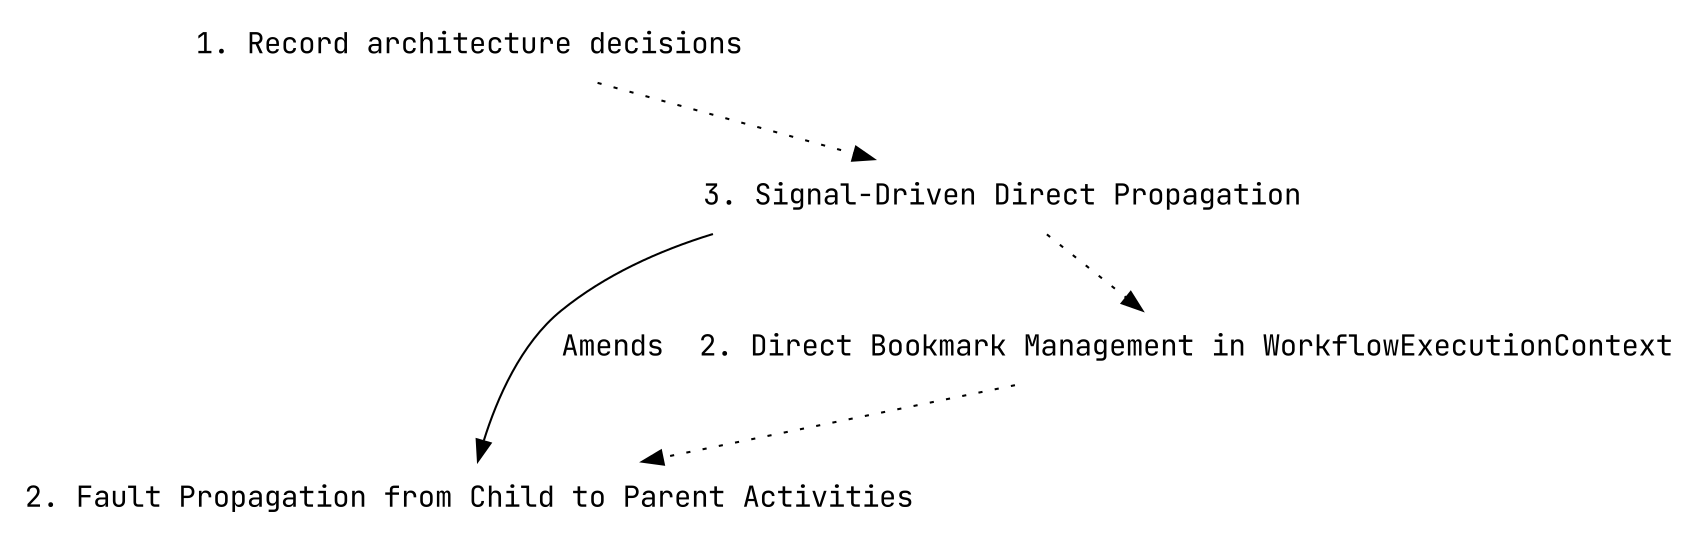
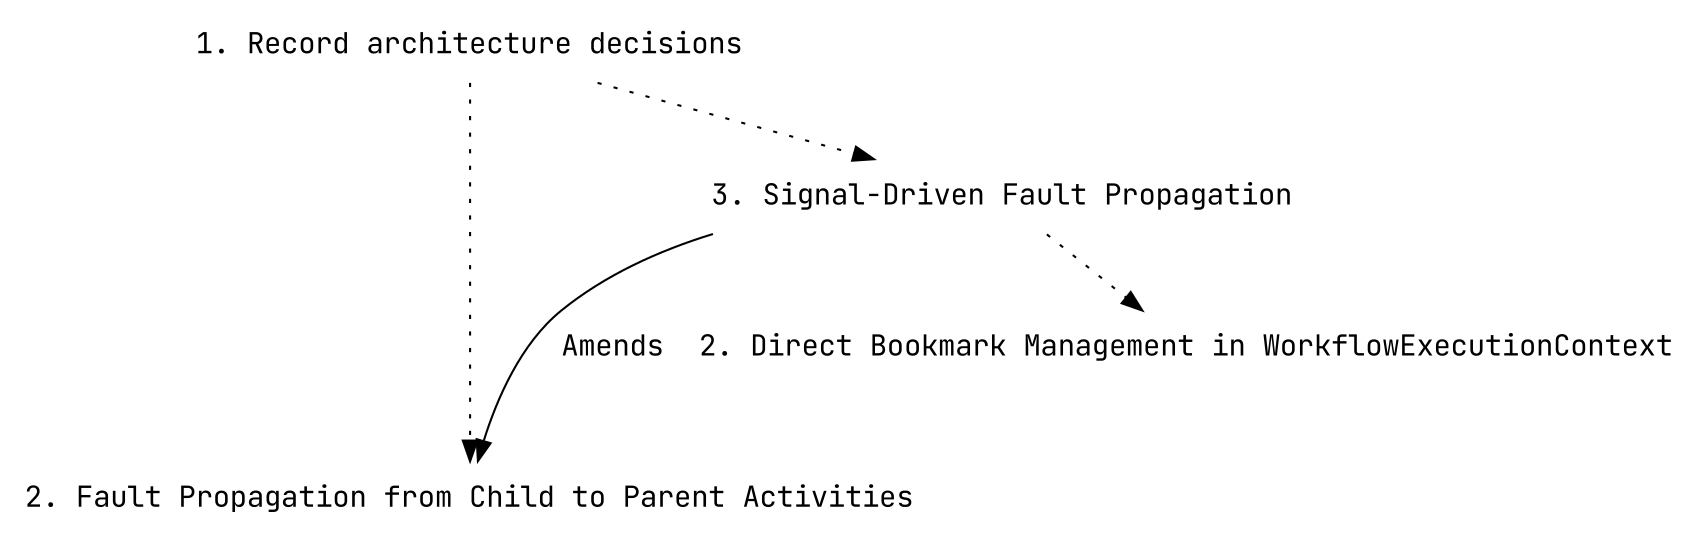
node "3. Signal-Driven Direct Propagation": label "3. Signal-Driven Direct Propagation" -> "3. Signal-Driven Fault Propagation"
edge "2. Direct Bookmark Management in WorkflowExecutionContext" -> "2. Fault Propagation from Child to Parent Activities": now "1. Record architecture decisions" -> "2. Fault Propagation from Child to Parent Activities"
